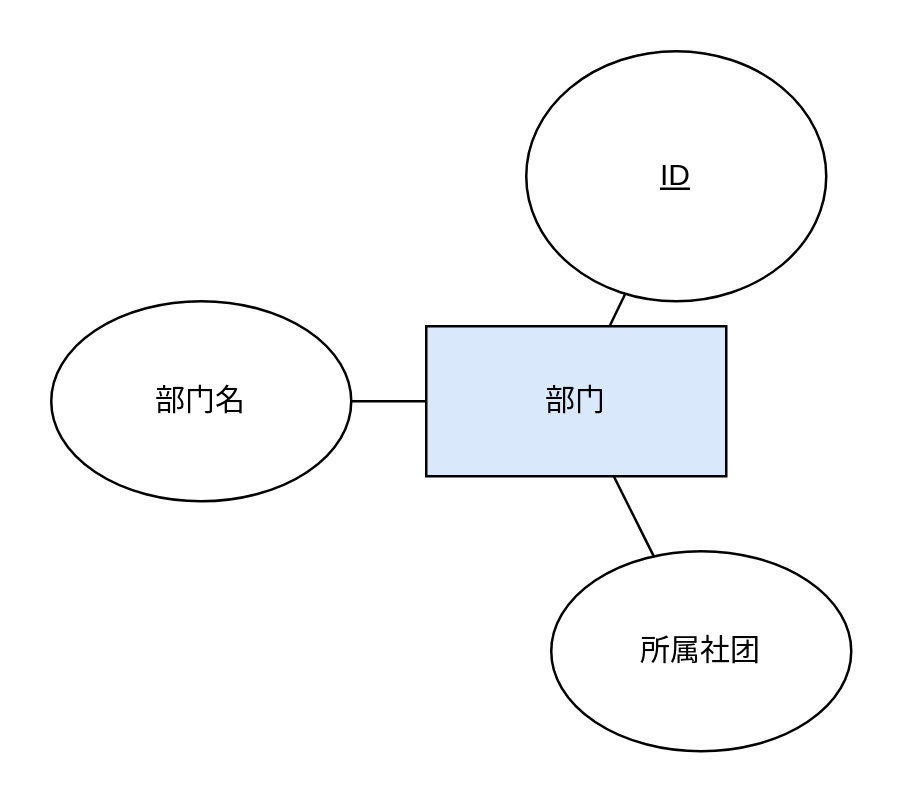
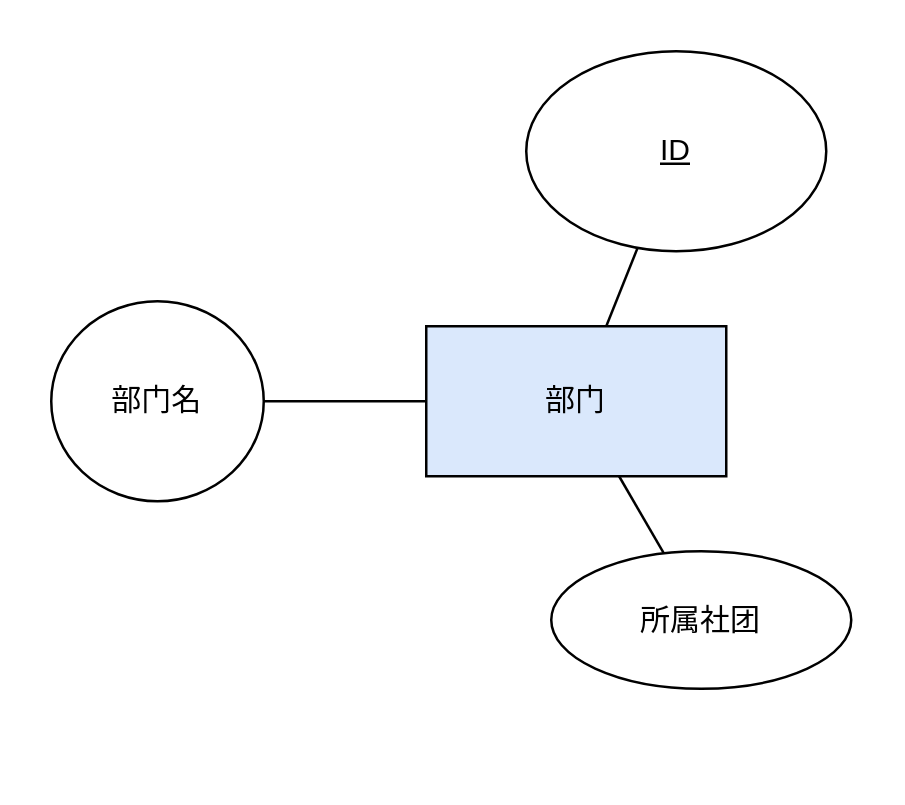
node "ID": size 300x250 -> 300x200
node "部门名": size 300x200 -> 213x200
node "所属社团": size 300x200 -> 300x138
